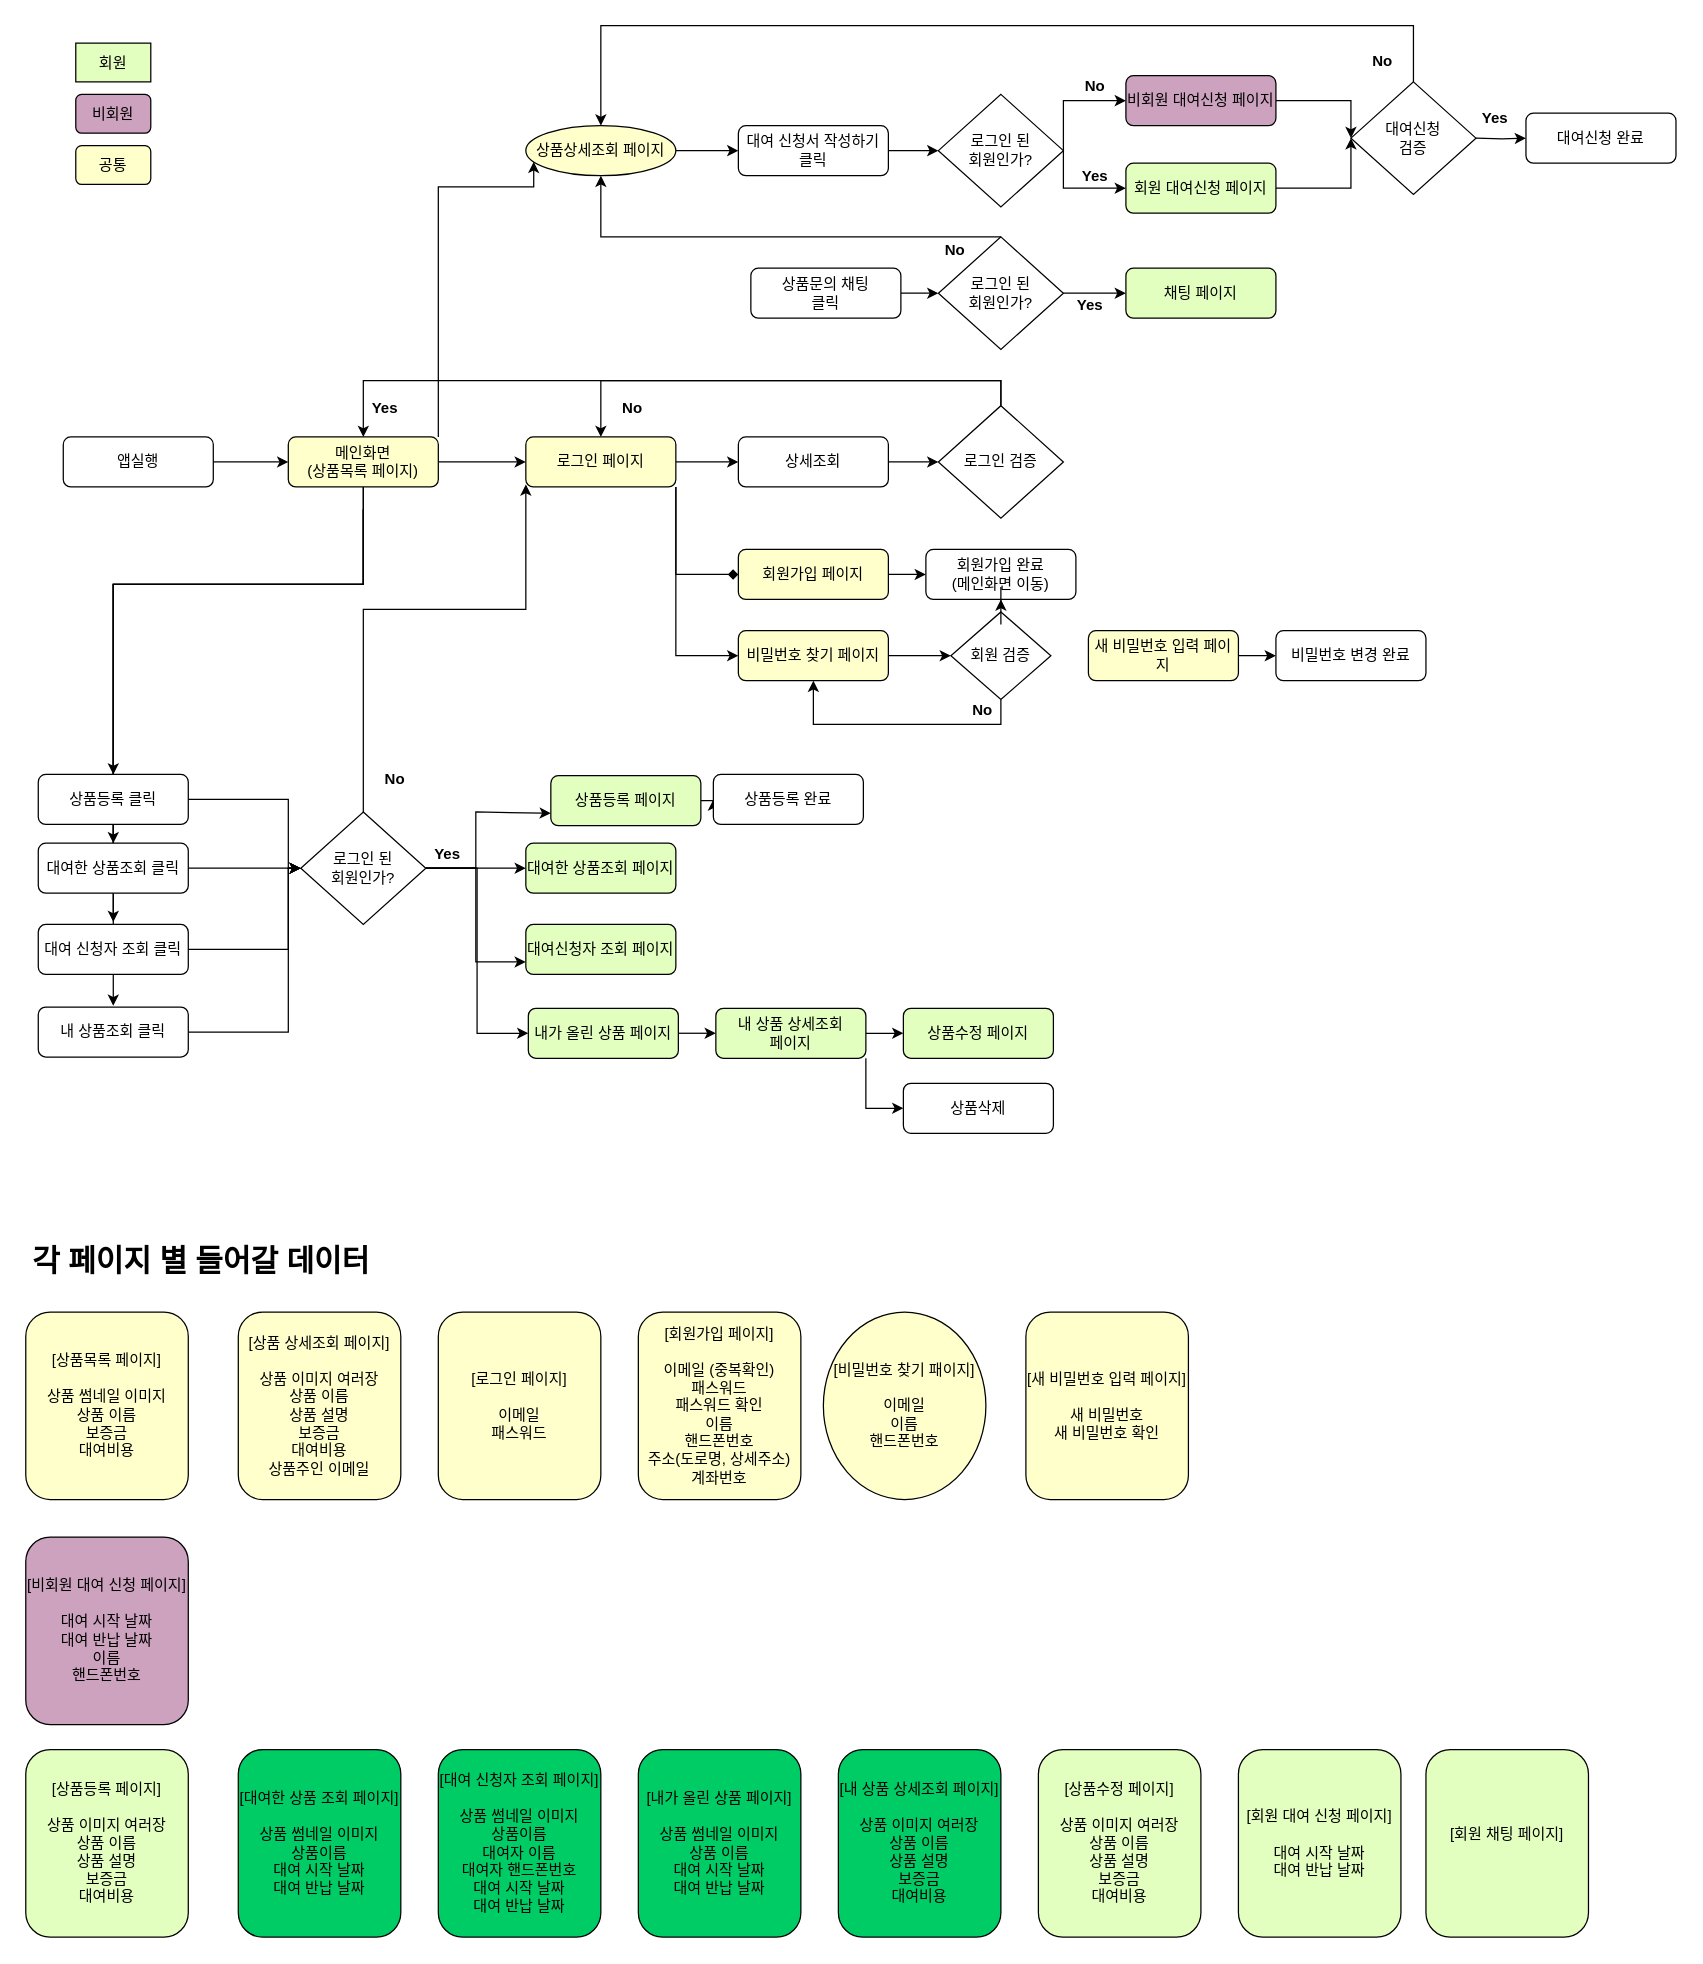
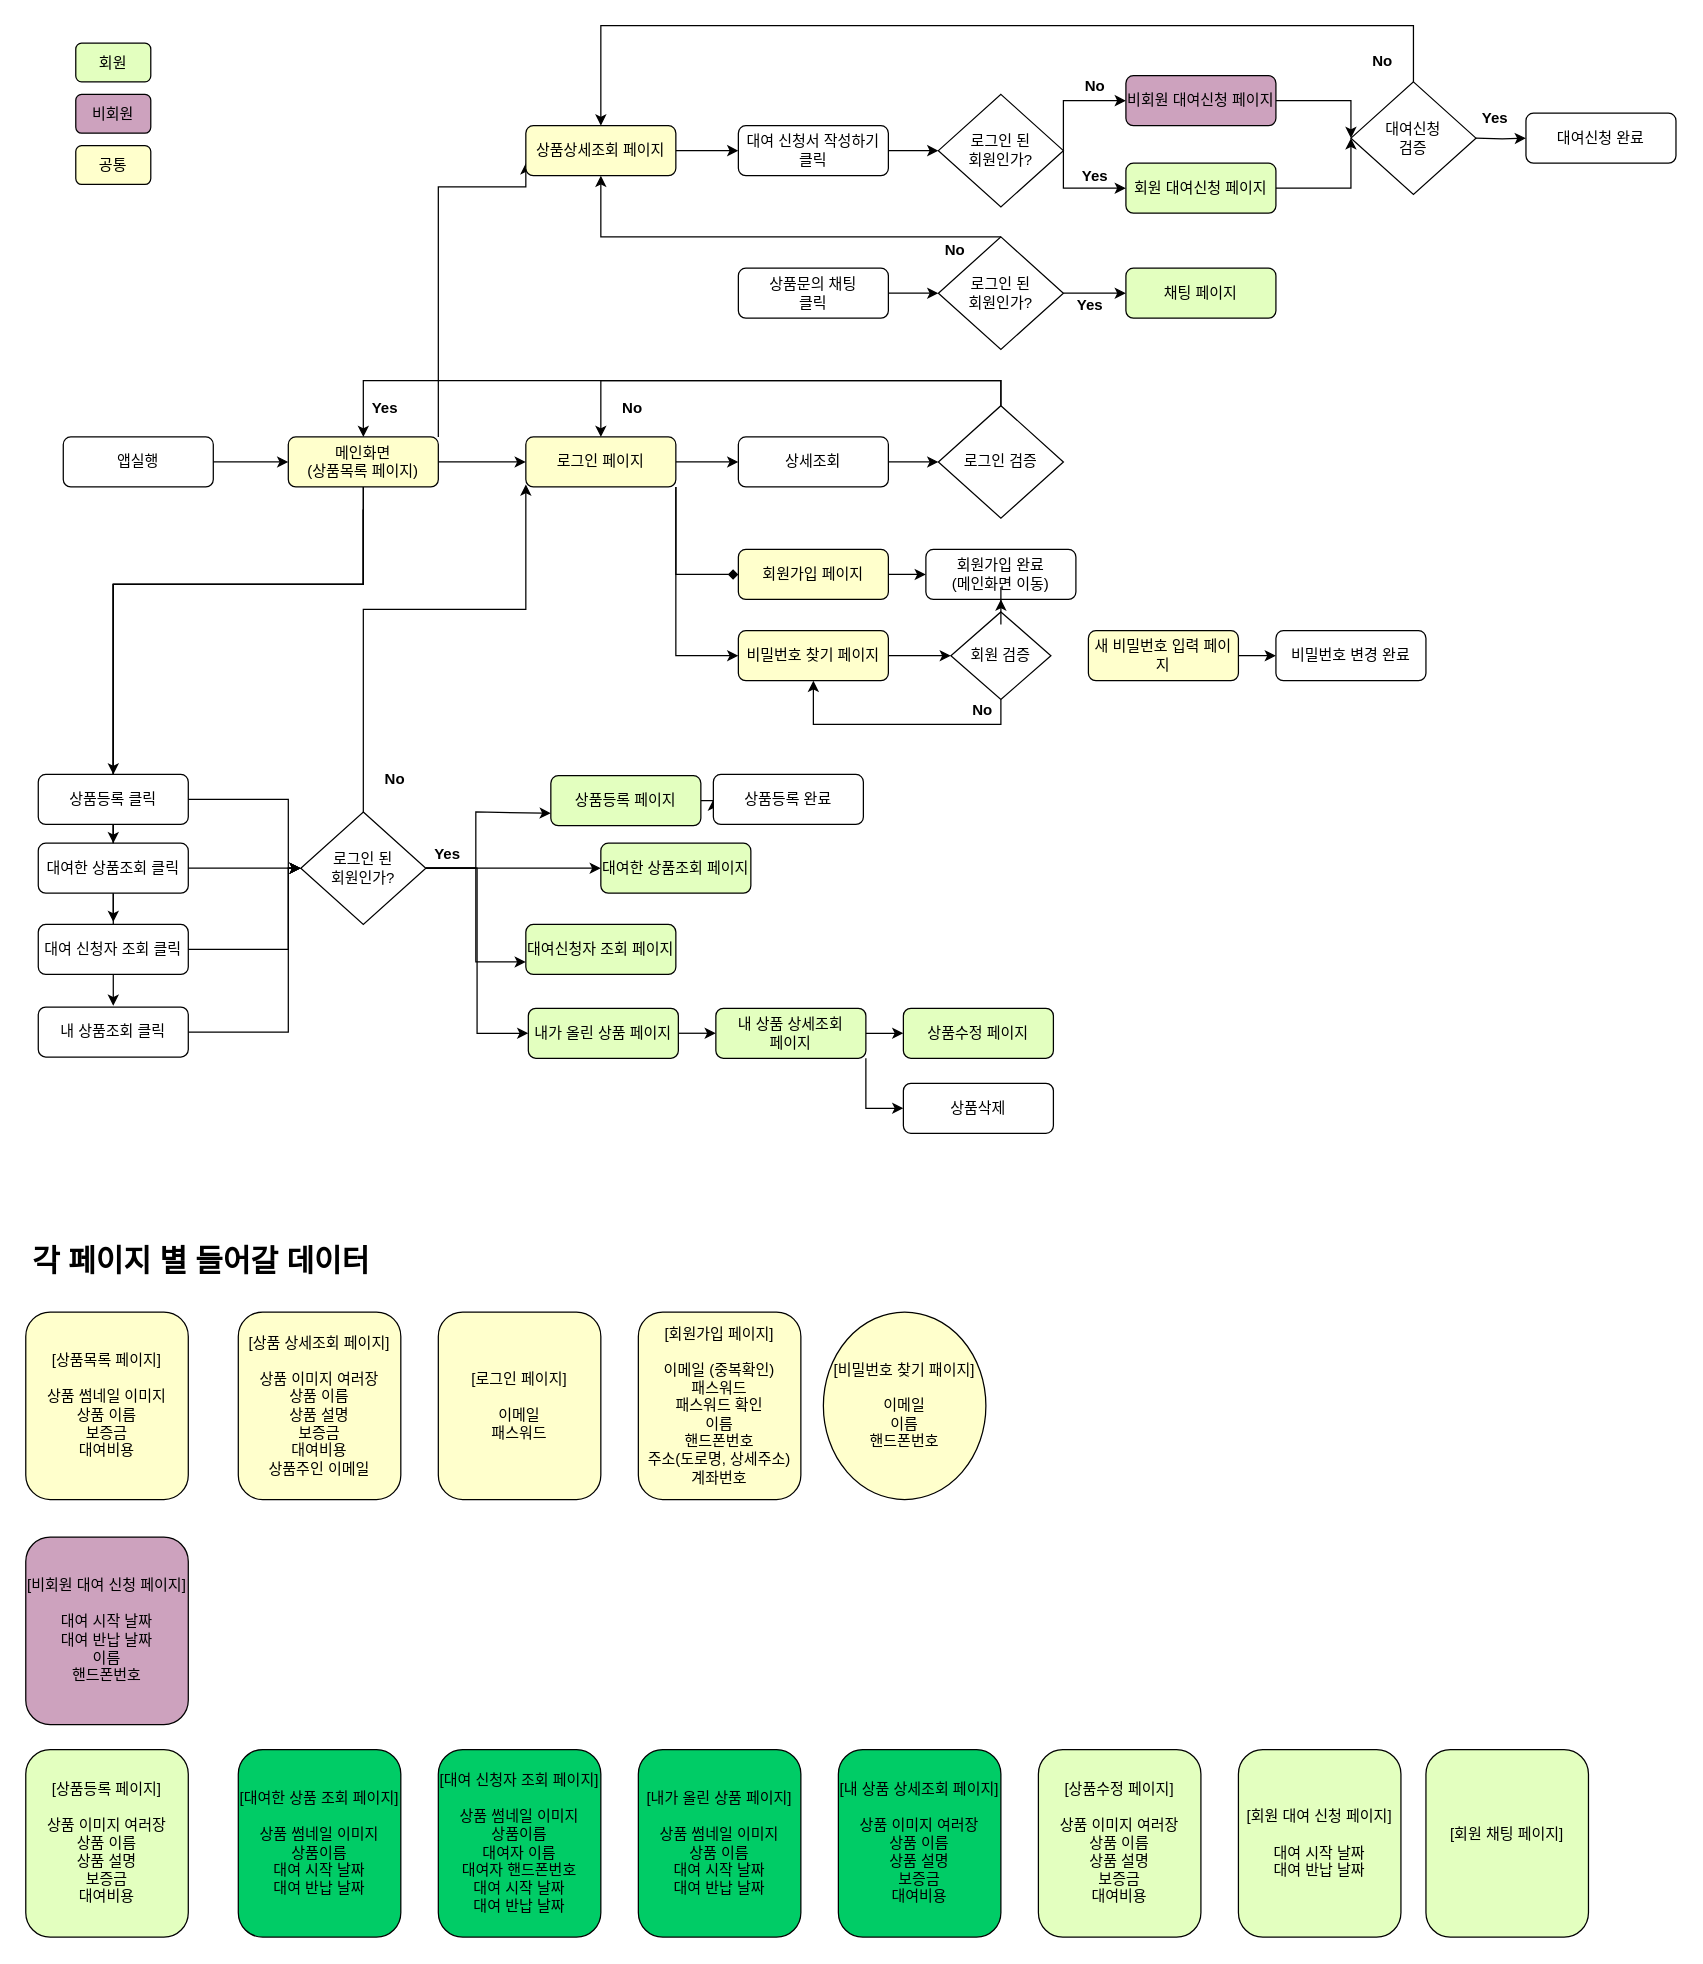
node "회원": shape rectangle -> rounded rectangle
node "상품상세조회 페이지": shape ellipse -> rounded rectangle
node "상품문의 채팅 클릭": moved (826, 293) -> (813, 293)
node "대여한 상품조회 페이지": moved (601, 868) -> (676, 868)
node "[새 비밀번호 입력 페이지] 새 비밀번호 새 비밀번호 확인": removed
